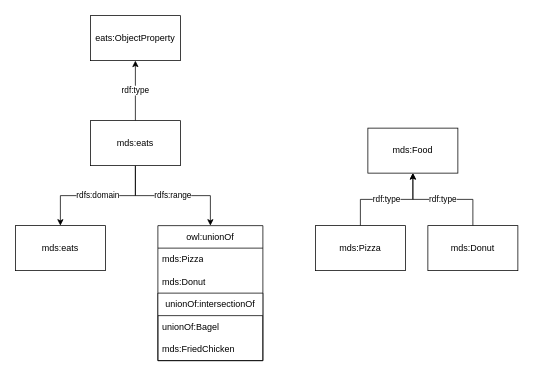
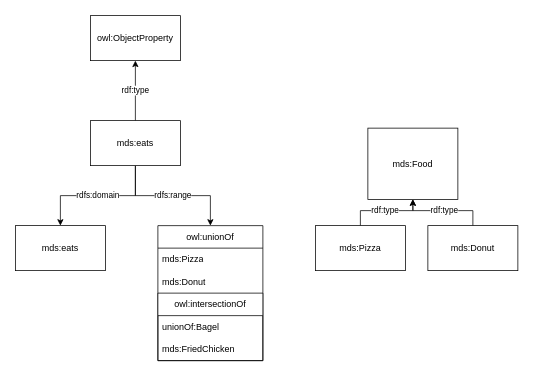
node "eats:ObjectProperty": label "eats:ObjectProperty" -> "owl:ObjectProperty"
node "mds:Food": size 90x45 -> 90x71
node "unionOf:intersectionOf": label "unionOf:intersectionOf" -> "owl:intersectionOf"
